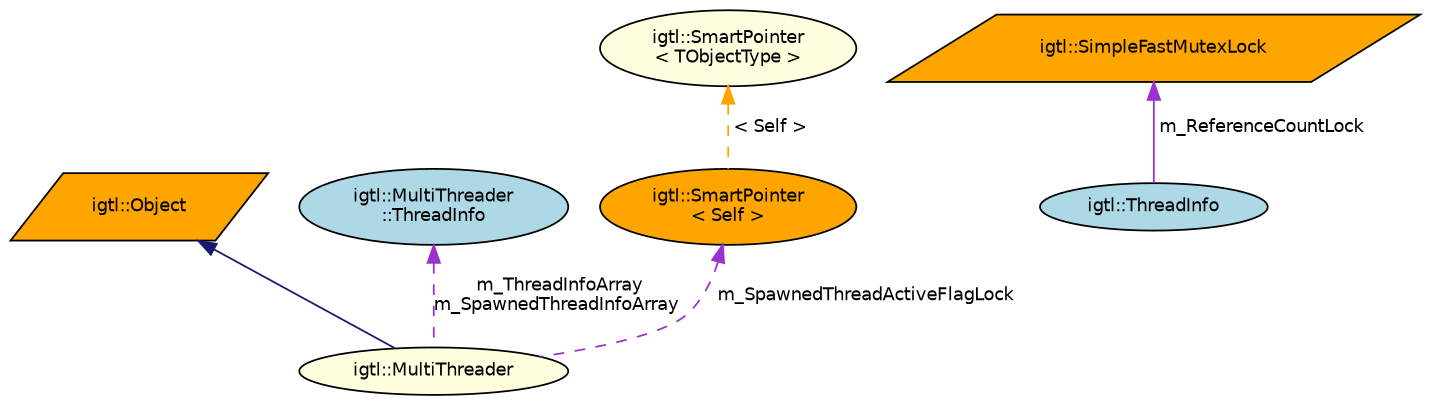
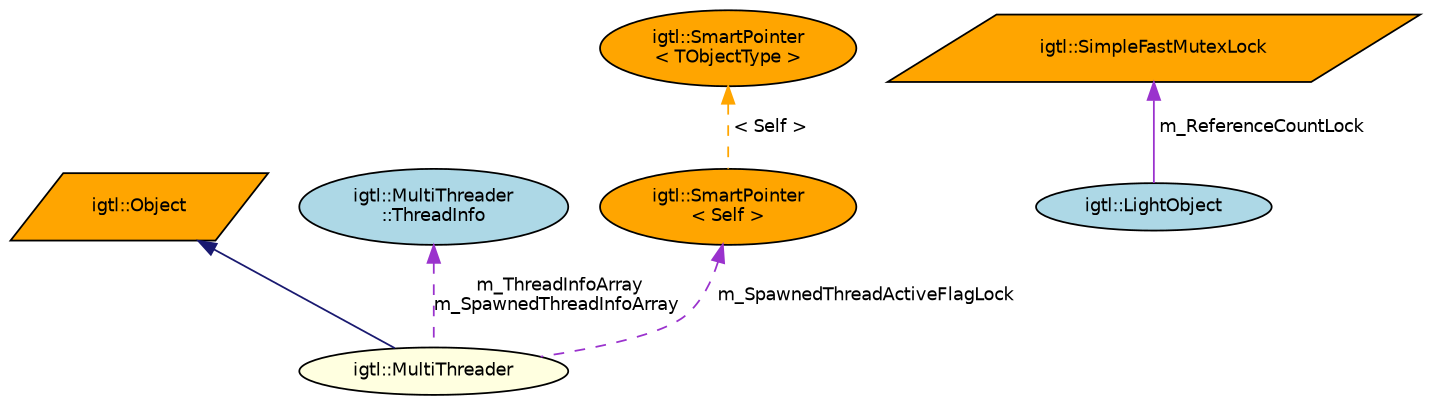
node "igtl::SmartPointer < TObjectType >": fillcolor lightyellow -> orange
node "igtl::ThreadInfo": label "igtl::ThreadInfo" -> "igtl::LightObject"
